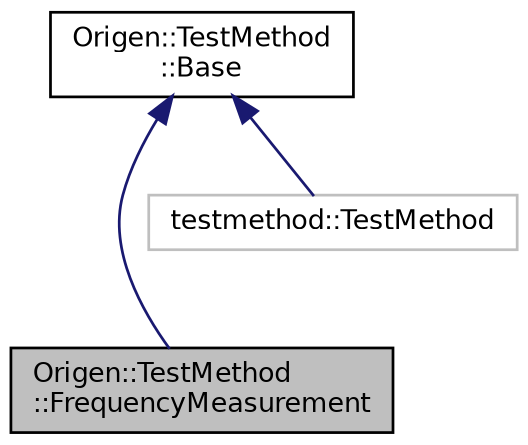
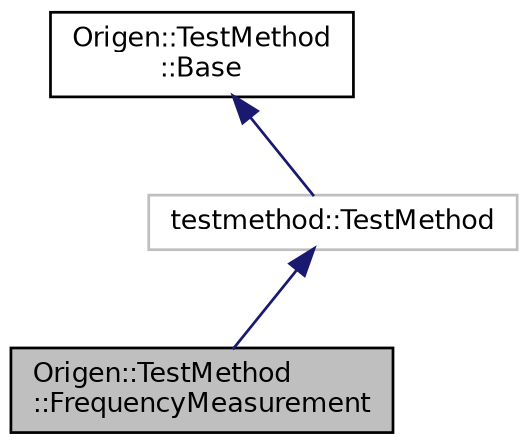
edge "Origen::TestMethod ::FrequencyMeasurement" -> "Origen::TestMethod ::Base": now "Origen::TestMethod ::FrequencyMeasurement" -> "testmethod::TestMethod"
